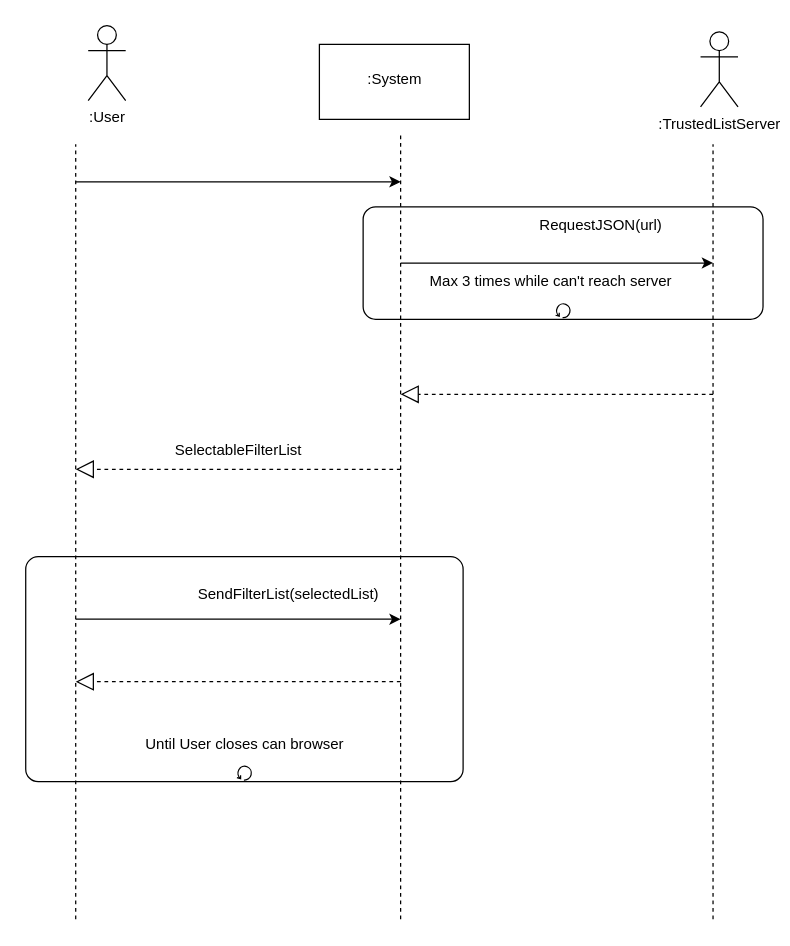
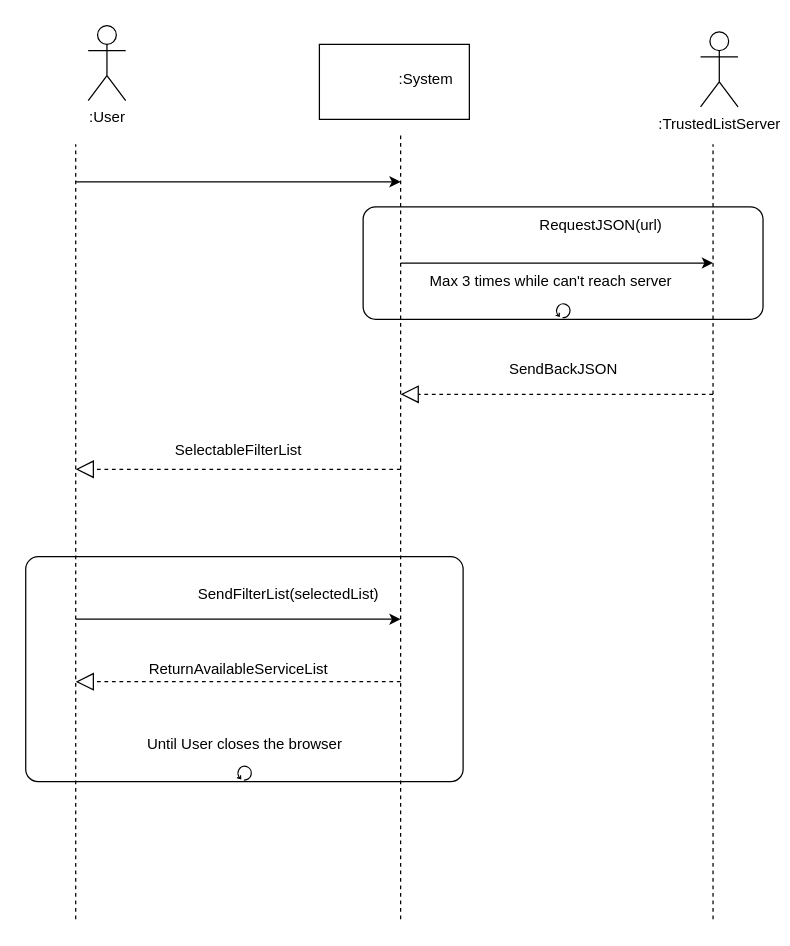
node ":System": moved (394, 88) -> (426, 88)
node "SendBackJSON": added
node "ReturnAvailableServiceList": added
node "Until User closes can browser": label "Until User closes can browser" -> "Until User closes the browser"
